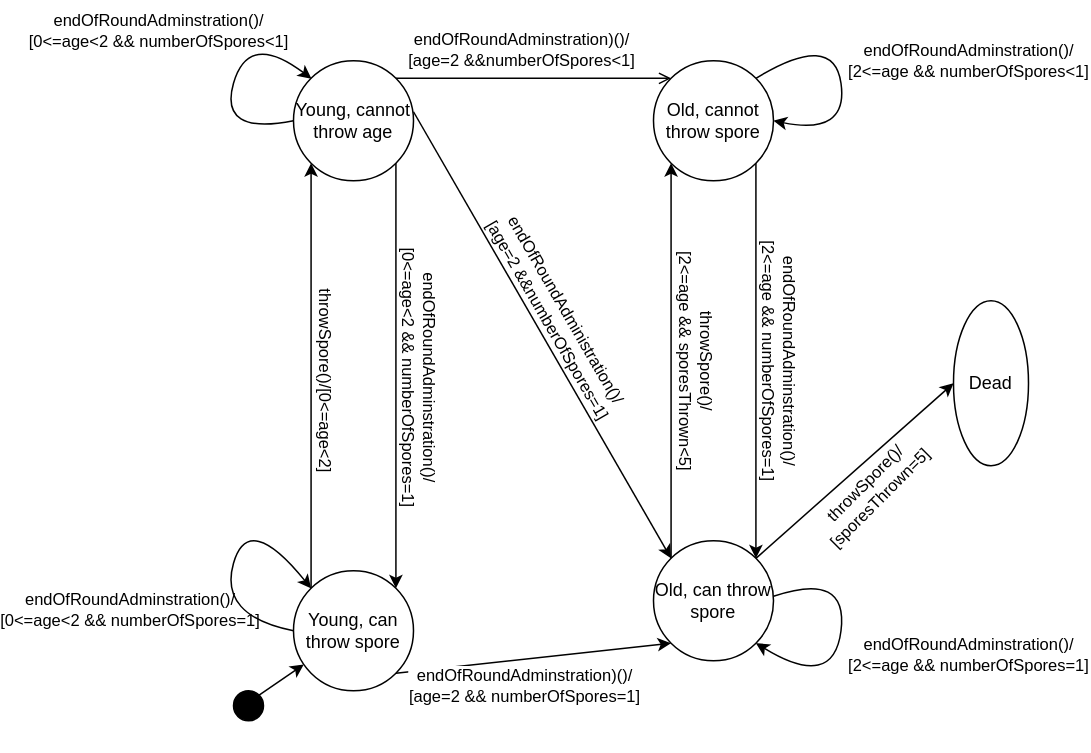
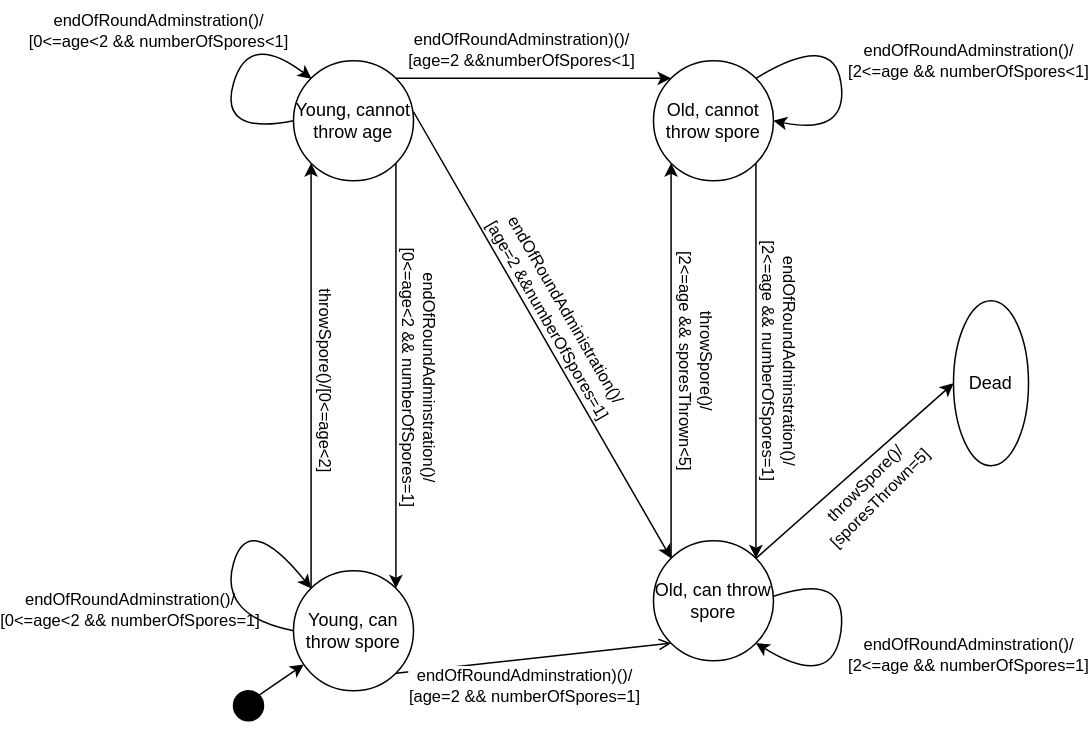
edge "Young, cannot throw age" -> "Old, cannot throw spore": arrowhead open -> classic
edge "Young, can throw spore" -> "Old, can throw spore": arrowhead classic -> open
